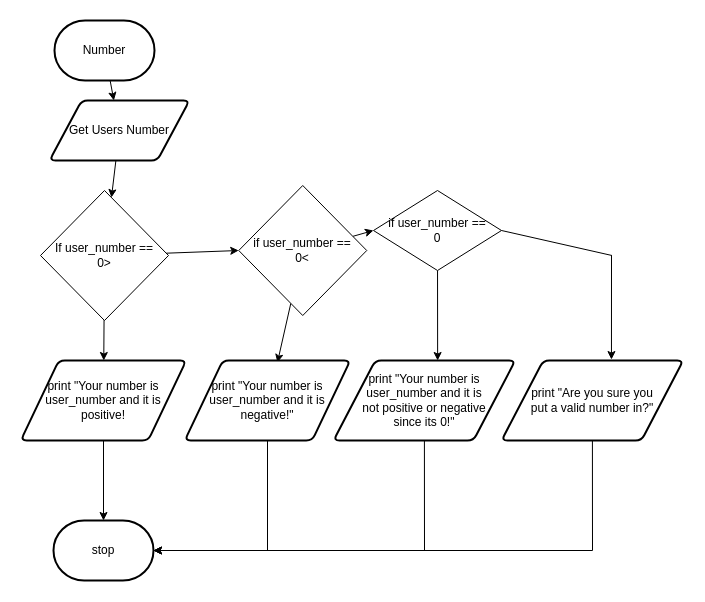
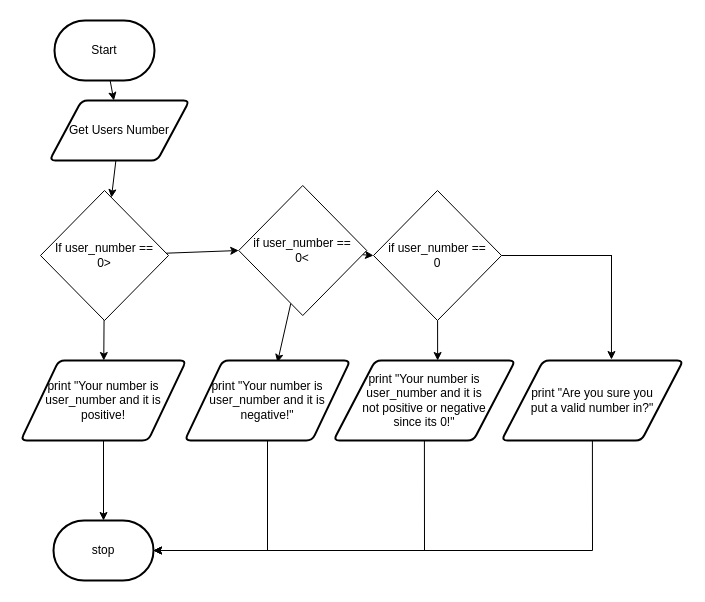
node "Number": label "Number" -> "Start"
node "if user_number == 0": size 128x80 -> 128x130
